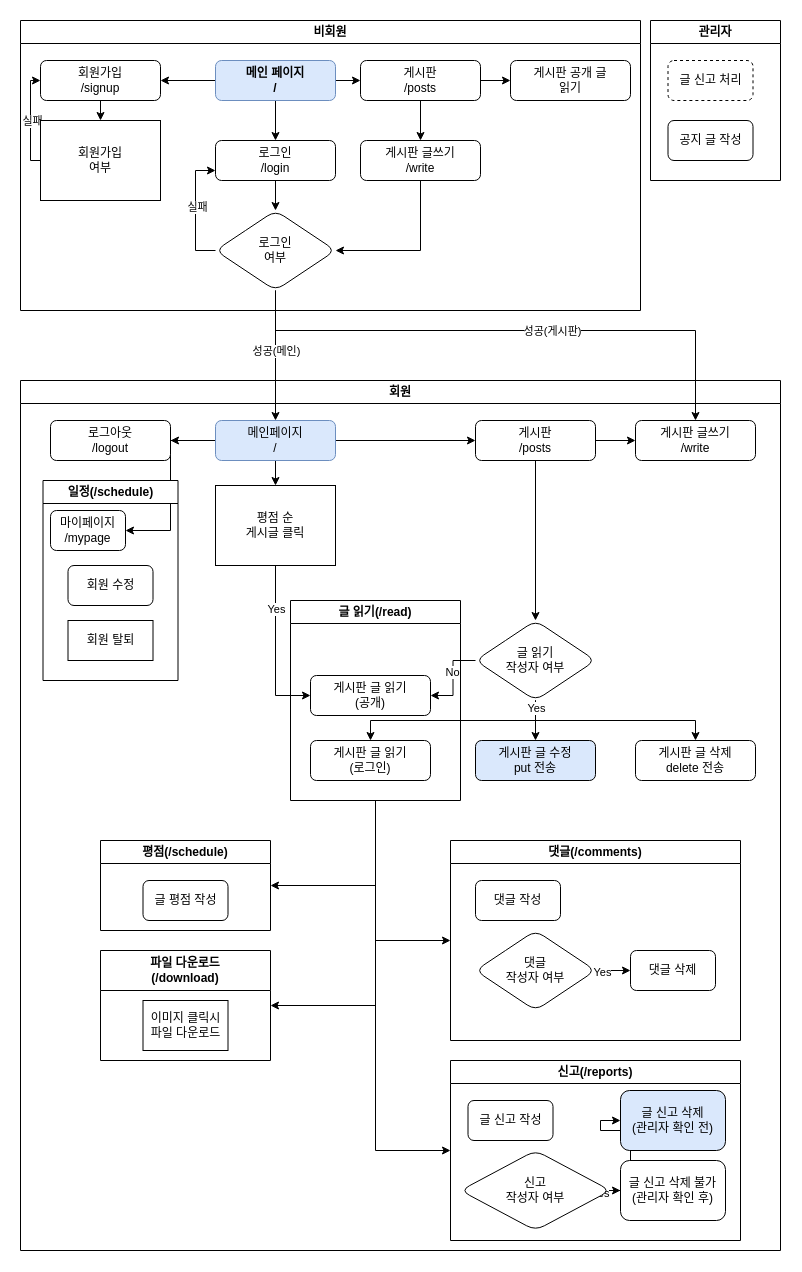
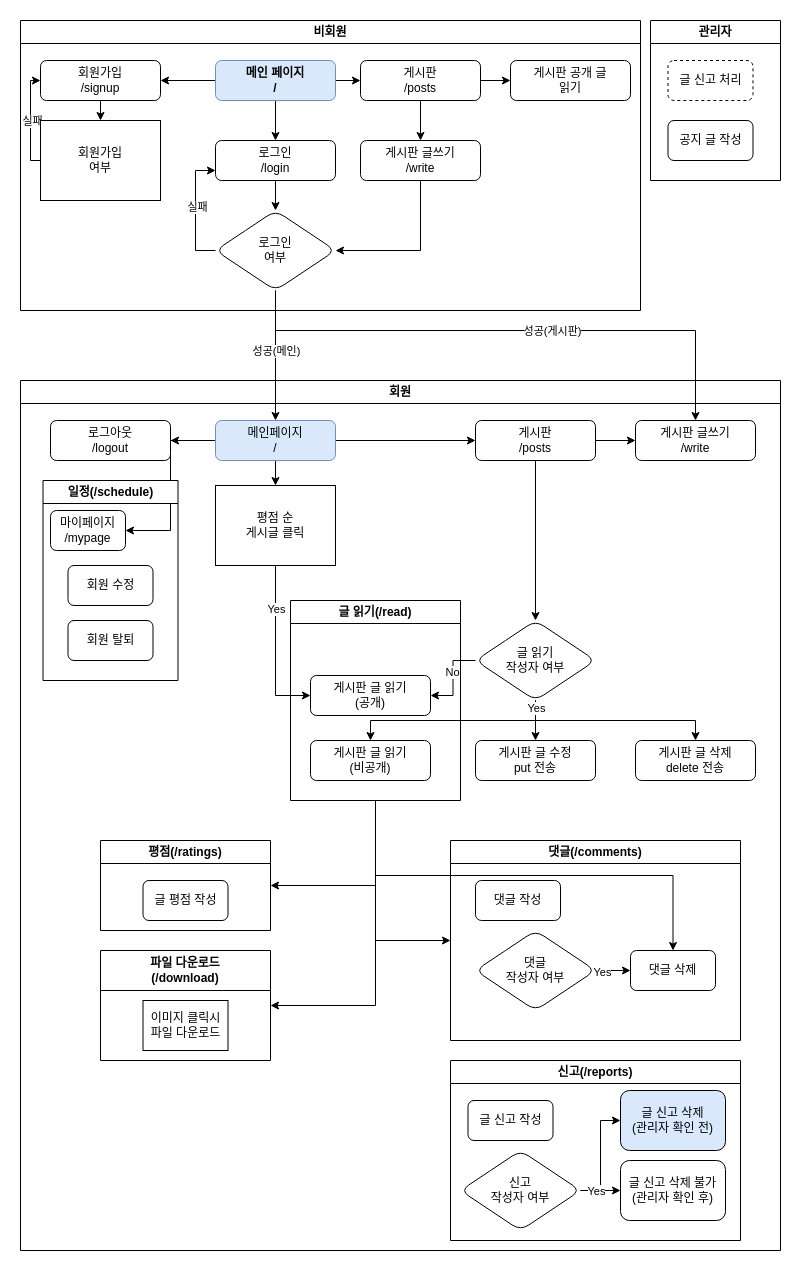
node "회원 탈퇴": shape rectangle -> rounded rectangle
node "게시판 글 읽기 (로그인)": label "게시판 글 읽기 (로그인)" -> "게시판 글 읽기 (비공개)"
node "게시판 글 수정 put 전송": fillcolor #dae8fc -> #ffffff
node "평점(/schedule)": label "평점(/schedule)" -> "평점(/ratings)"
edge "글 읽기(/read)" -> "신고(/reports)": now "글 읽기(/read)" -> "댓글 삭제"
node "신고 작성자 여부": size 150x80 -> 120x80
